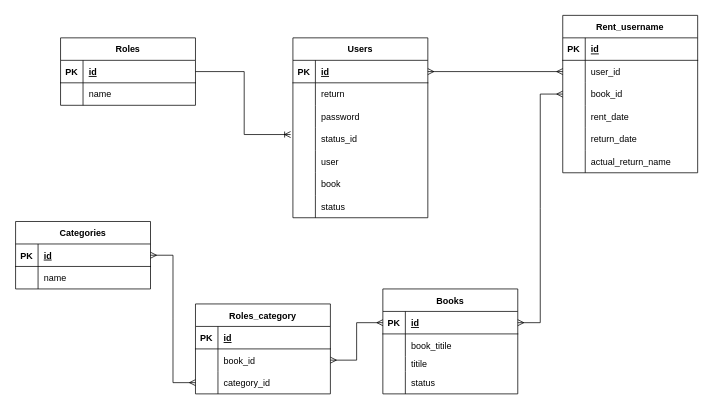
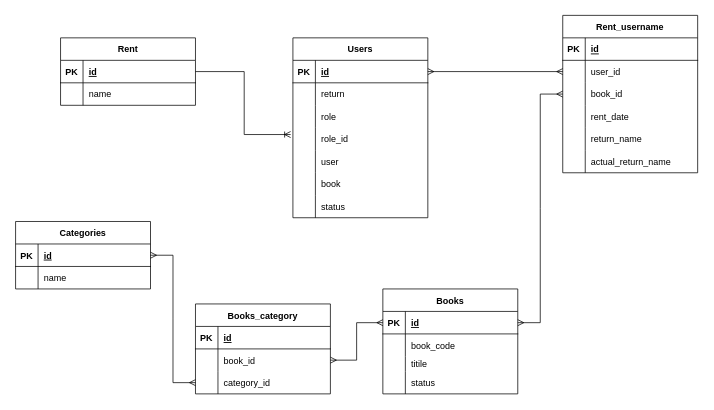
node "Roles": label "Roles" -> "Rent"
node "password": label "password" -> "role"
node "status_id": label "status_id" -> "role_id"
node "return_date": label "return_date" -> "return_name"
node "Roles_category": label "Roles_category" -> "Books_category"
node "book_titile": label "book_titile" -> "book_code"
